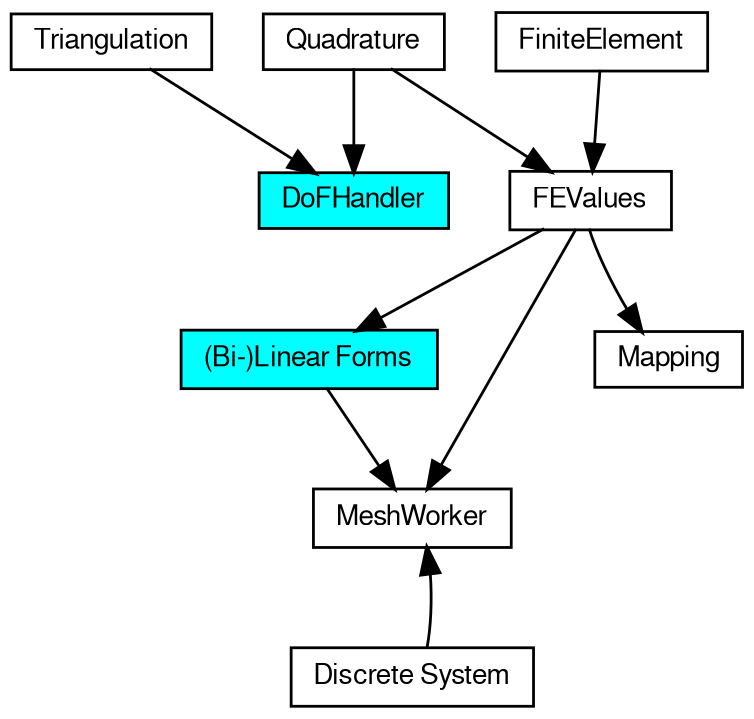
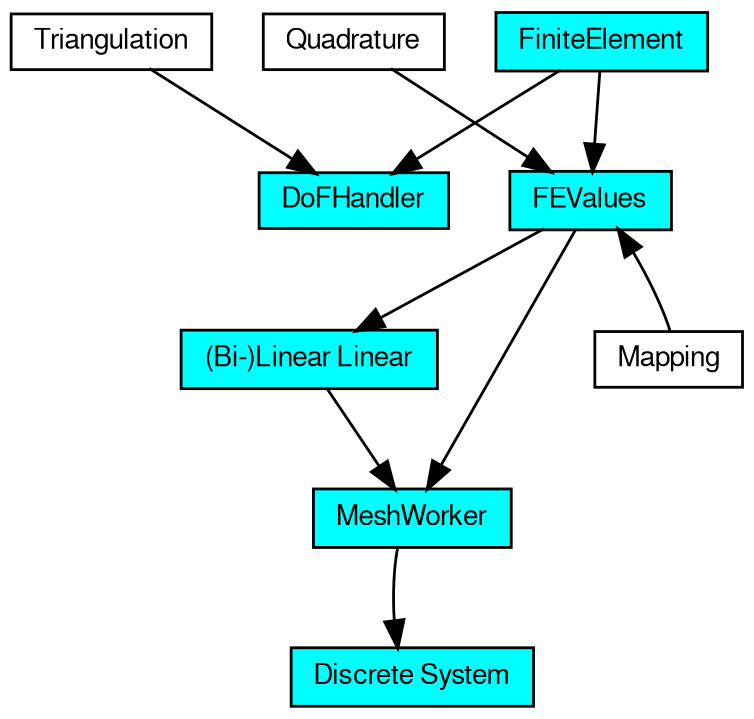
node "FiniteElement": fillcolor white -> cyan
edge "Quadrature" -> "DoFHandler": now "FiniteElement" -> "DoFHandler"
node "FEValues": fillcolor white -> cyan
edge "FEValues" -> "Mapping": reversed
node "(Bi-)Linear Forms": label "(Bi-)Linear Forms" -> "(Bi-)Linear Linear"
node "MeshWorker": fillcolor white -> cyan
edge "Discrete System" -> "MeshWorker": reversed
node "Discrete System": fillcolor white -> cyan
